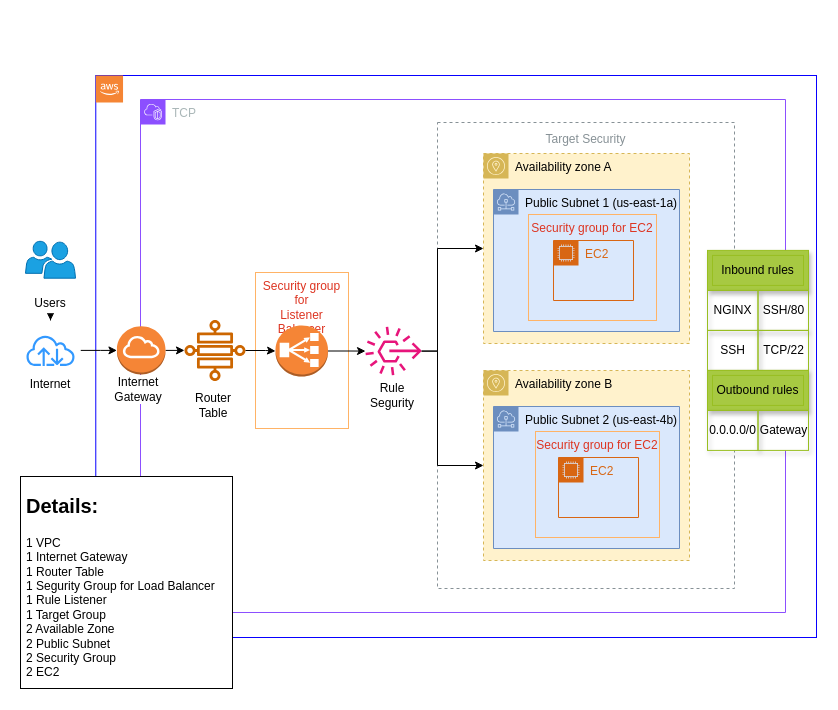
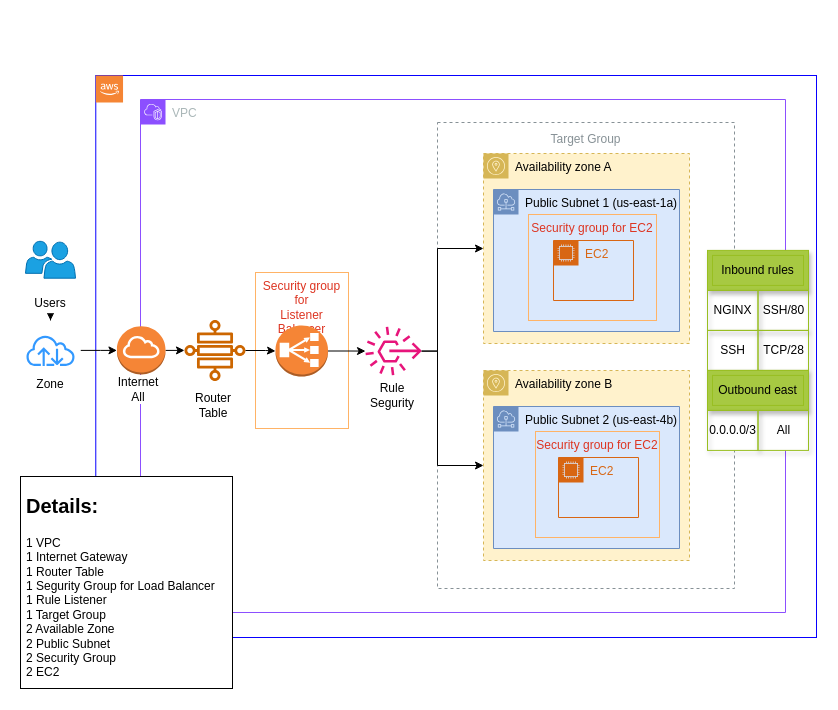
node "TCP": label "TCP" -> "VPC"
node "Target Security": label "Target Security" -> "Target Group"
node "TCP/22": label "TCP/22" -> "TCP/28"
node "Internet": label "Internet" -> "Zone"
node "Internet Gateway": label "Internet Gateway" -> "Internet All"
node "Outbound rules": label "Outbound rules" -> "Outbound east"
node "0.0.0.0/0": label "0.0.0.0/0" -> "0.0.0.0/3"
node "Gateway": label "Gateway" -> "All"
